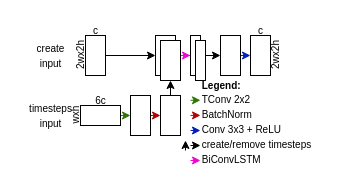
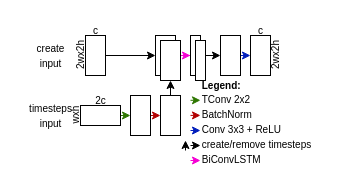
node "6c": label "6c" -> "2c"
